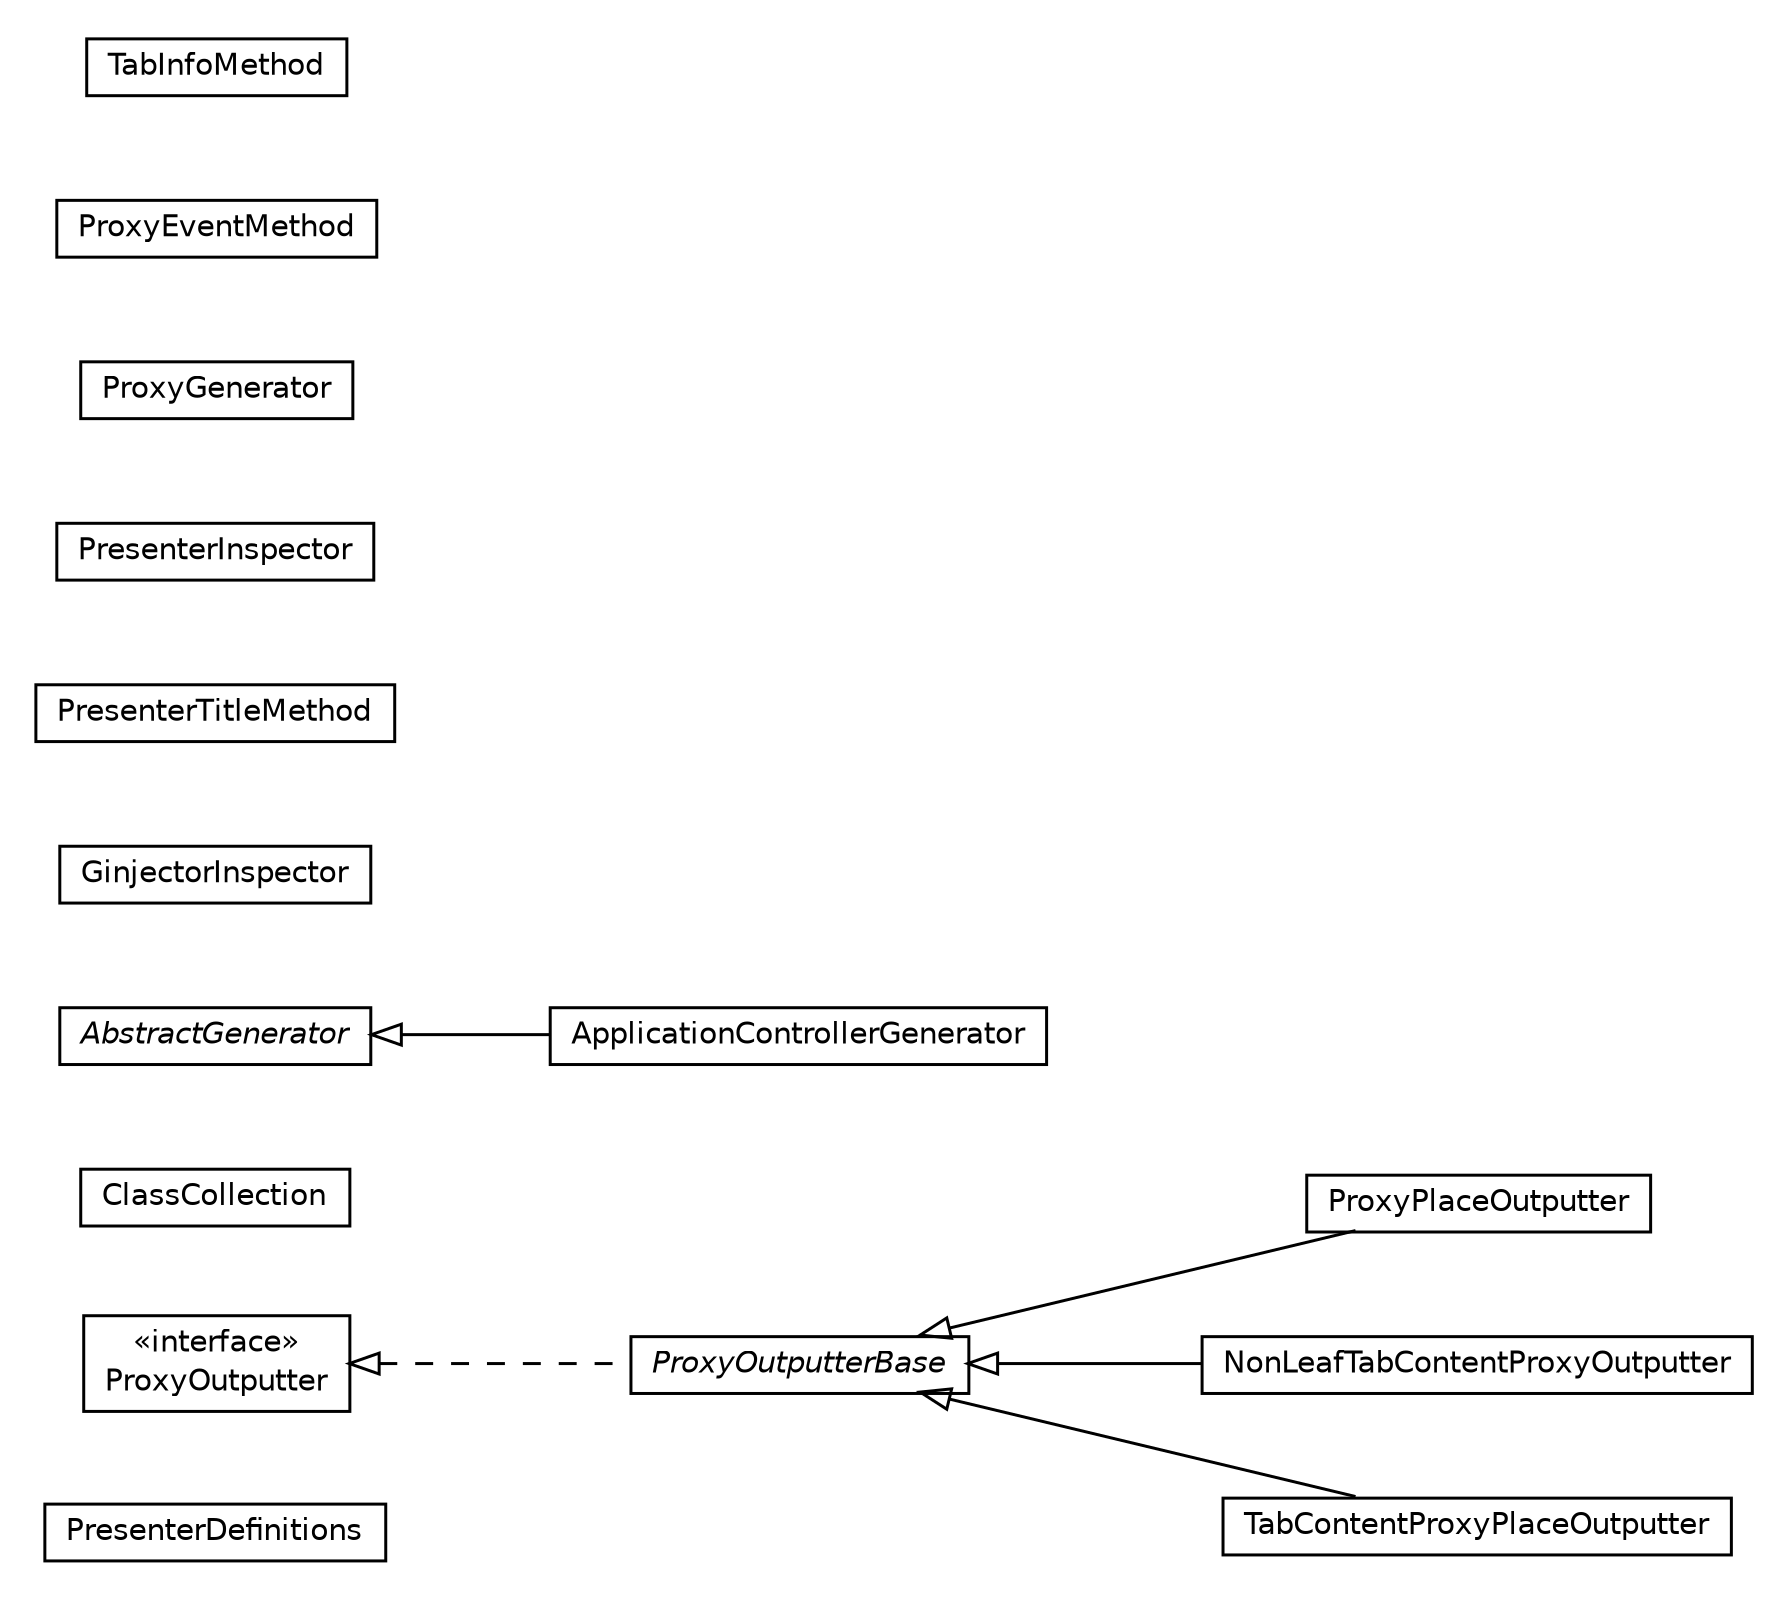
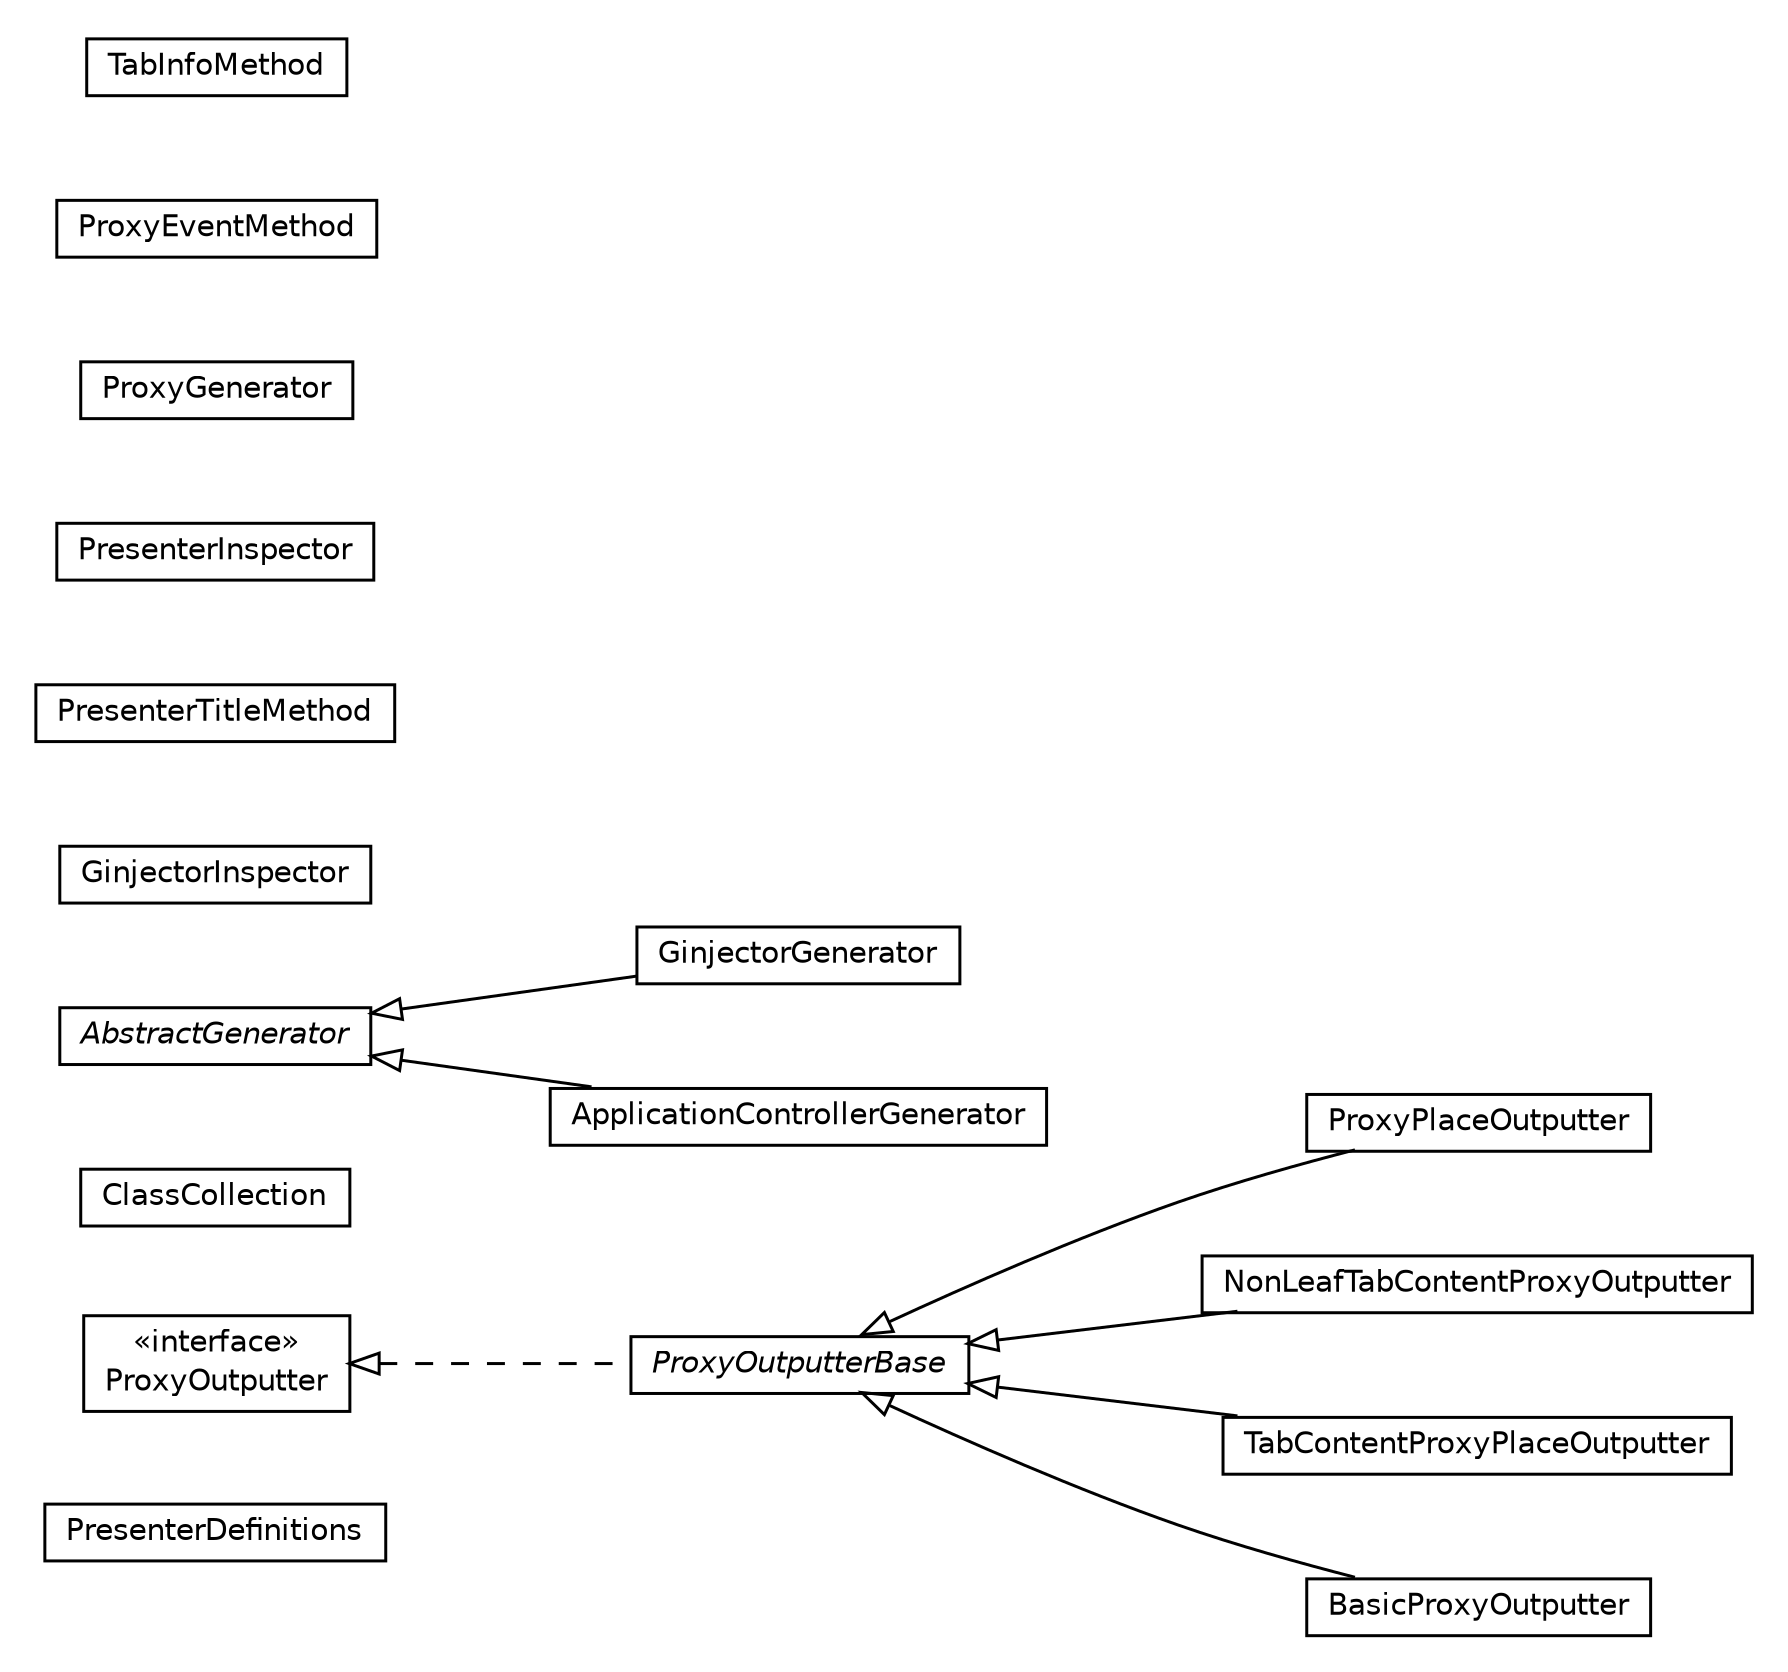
node "GinjectorGenerator": added
node "BasicProxyOutputter": added
